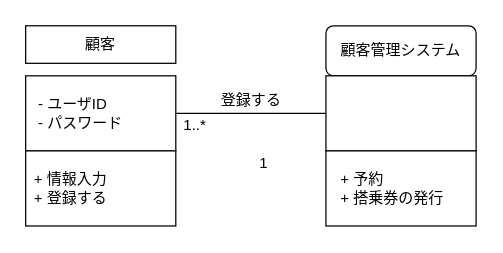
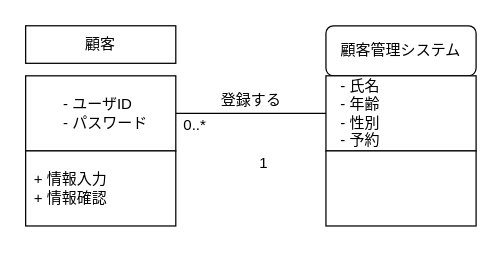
node "- ユーザID - パスワード": moved (82, 113) -> (107, 113)
node "- 氏名 - 年齢 - 性別 - 予約": added
node "1..*": label "1..*" -> "0..*"
node "+ 情報入力 + 登録する": label "+ 情報入力 + 登録する" -> "+ 情報入力 + 情報確認"
node "+ 予約 + 搭乗券の発行": removed
